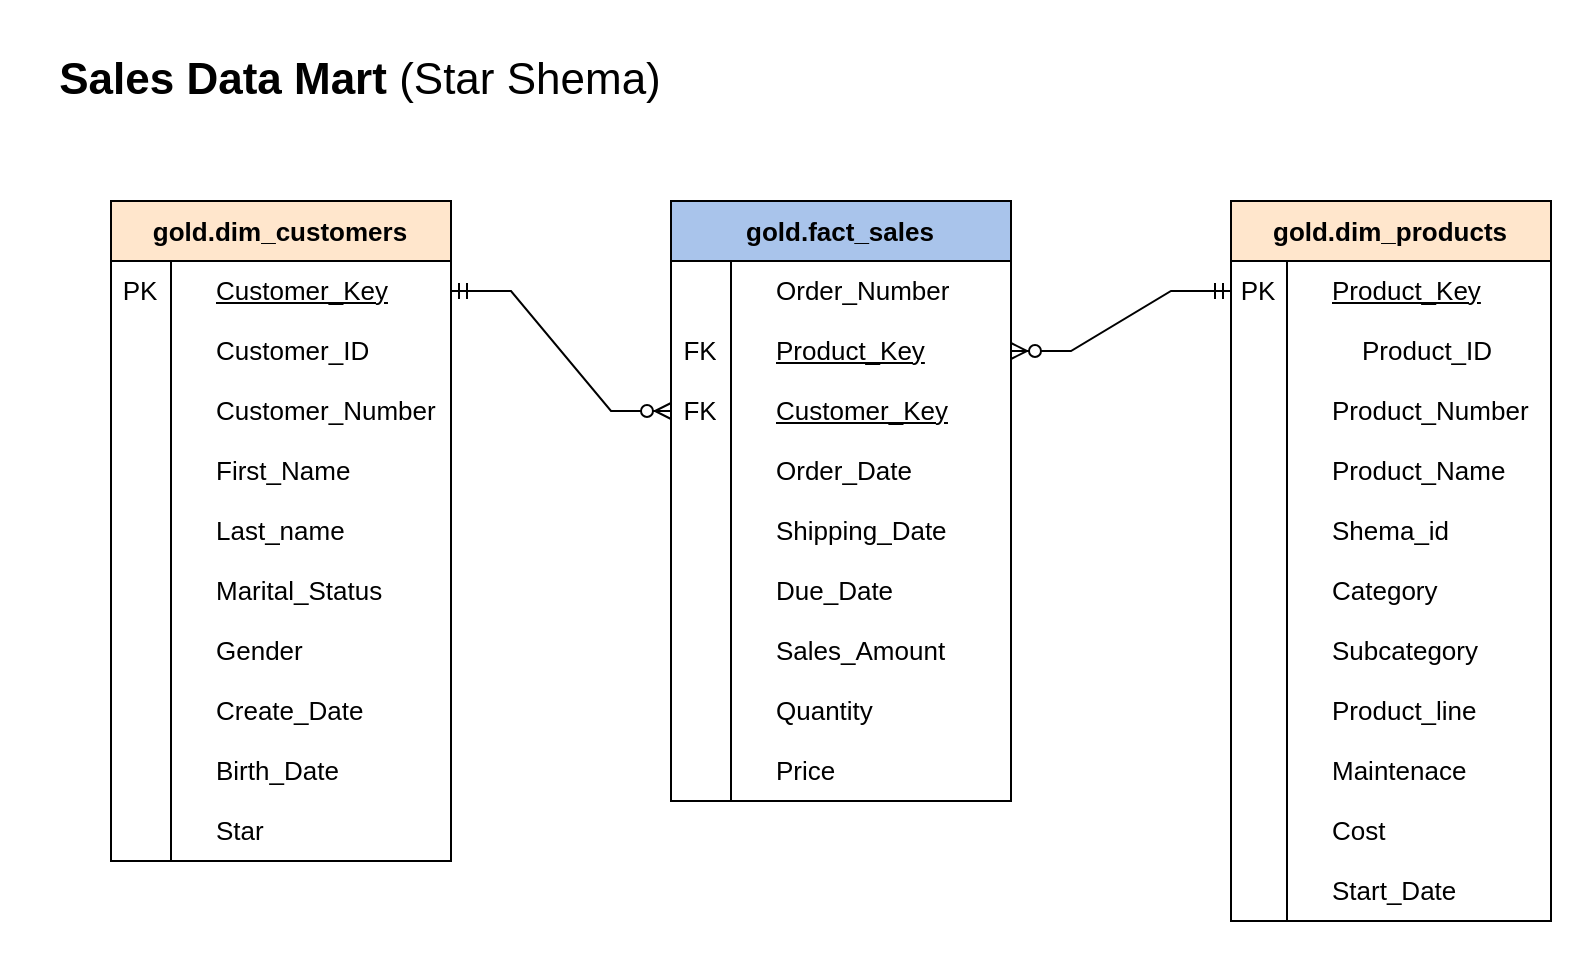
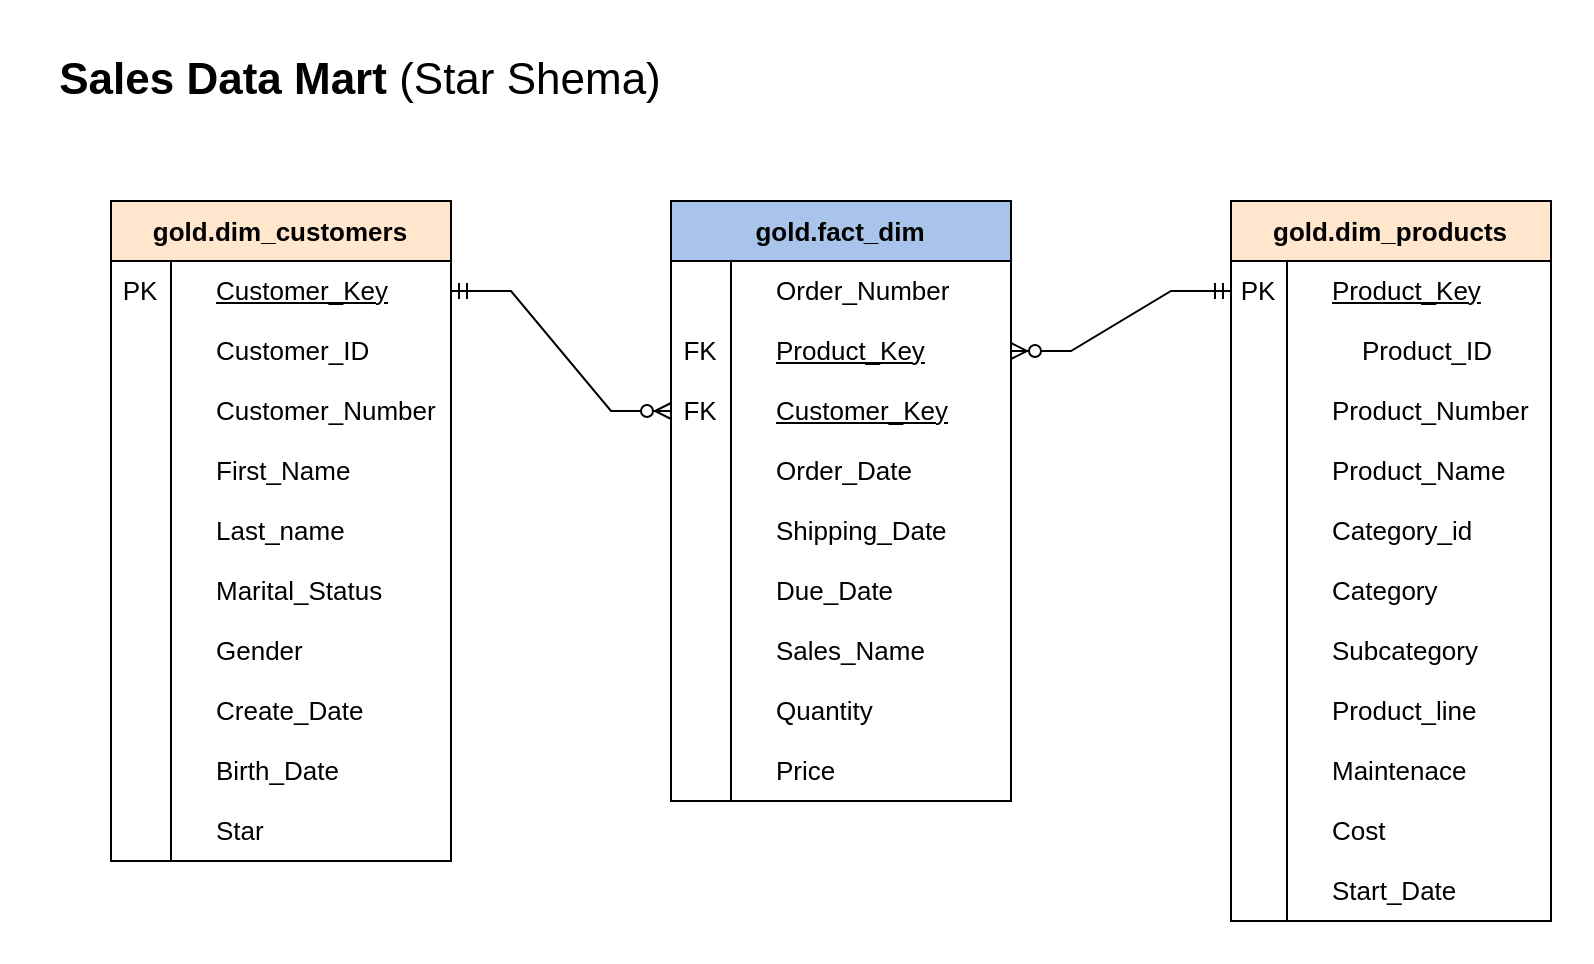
node "gold.fact_sales": label "gold.fact_sales" -> "gold.fact_dim"
node "Shema_id": label "Shema_id" -> "Category_id"
node "Sales_Amount": label "Sales_Amount" -> "Sales_Name"
